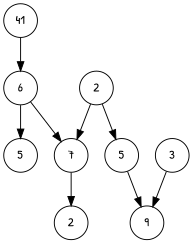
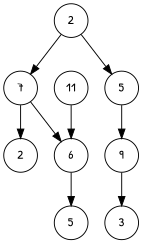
node "41": label "41" -> "11"
edge "6" -> "7": reversed
edge "3" -> "9": reversed
